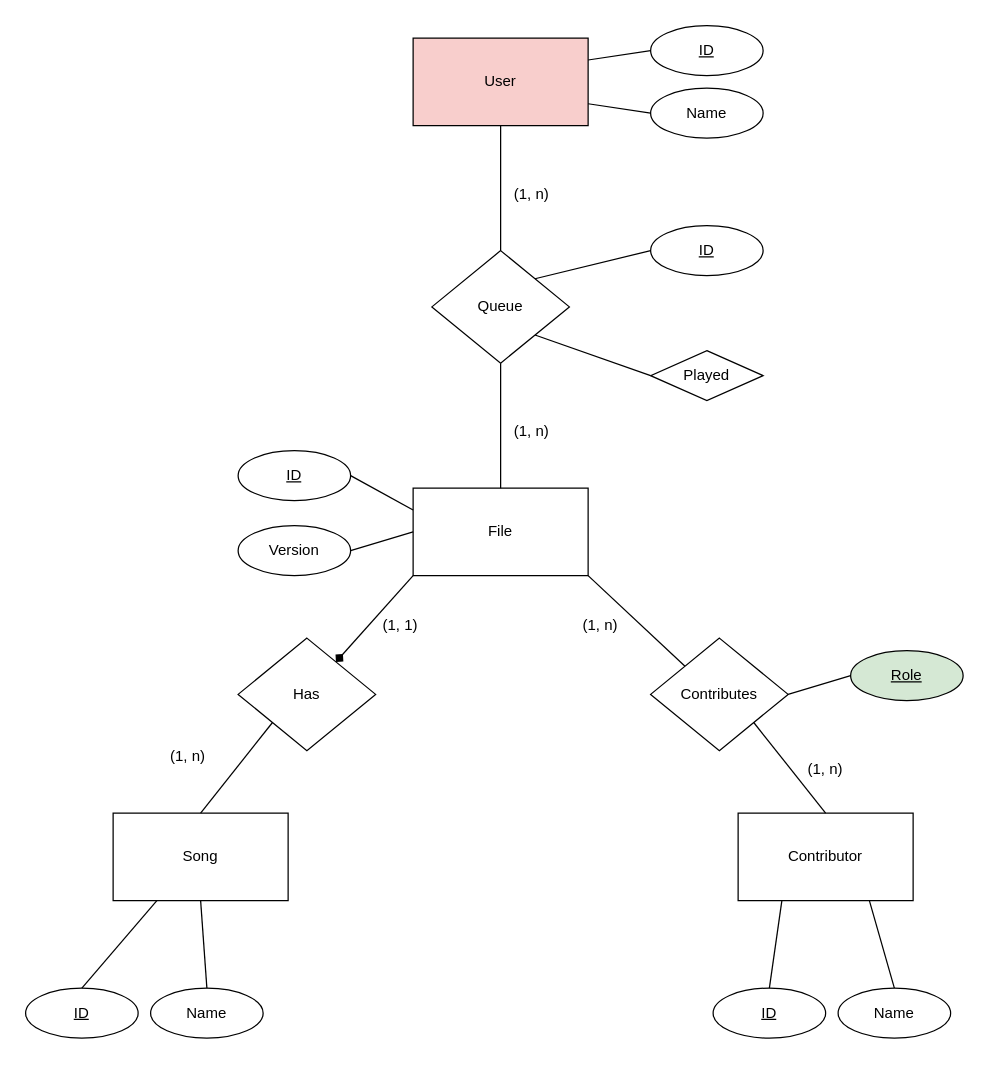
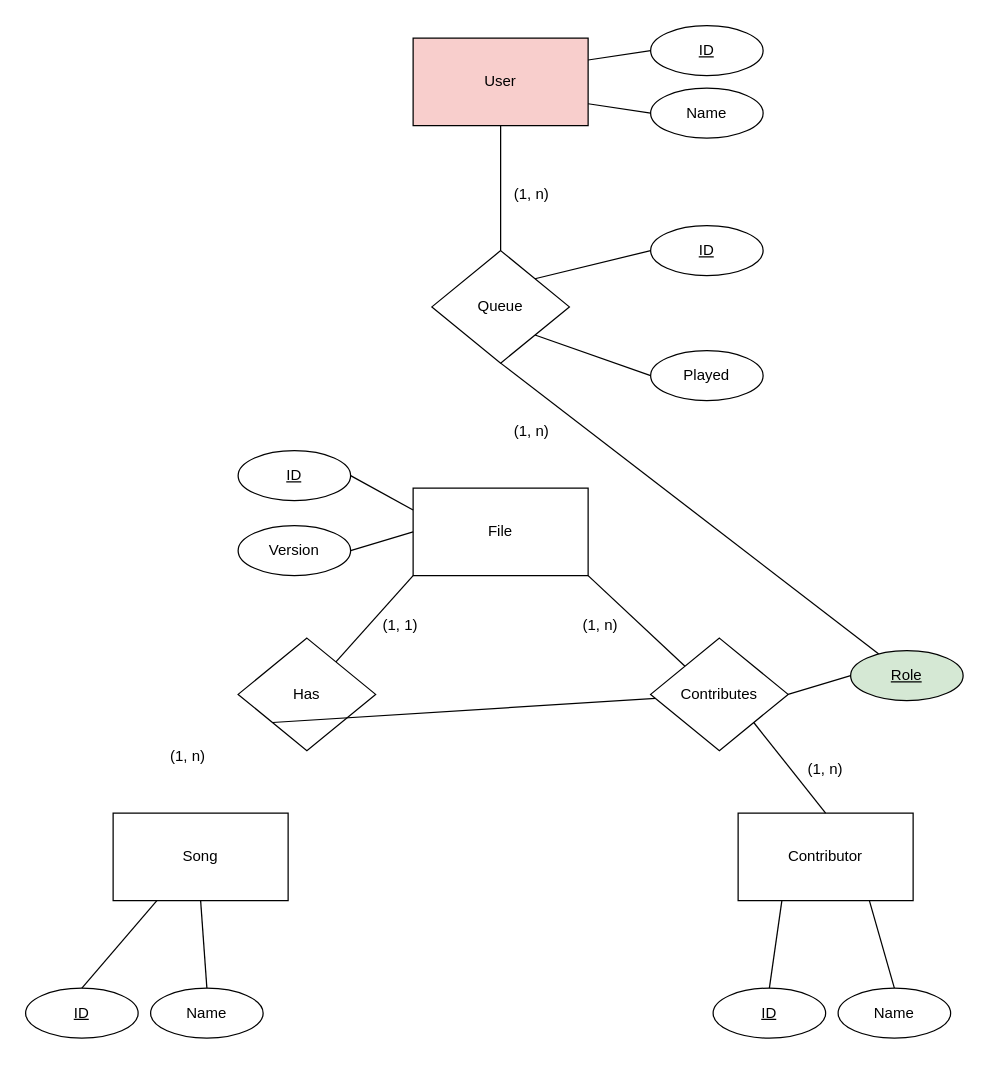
node "Played": shape diamond -> ellipse
edge "Queue" -- "File": now "Queue" -- "Role"
edge "File" -> "Has": arrowhead diamond -> none
edge "Has" -- "Song": now "Has" -- "Contributes"
